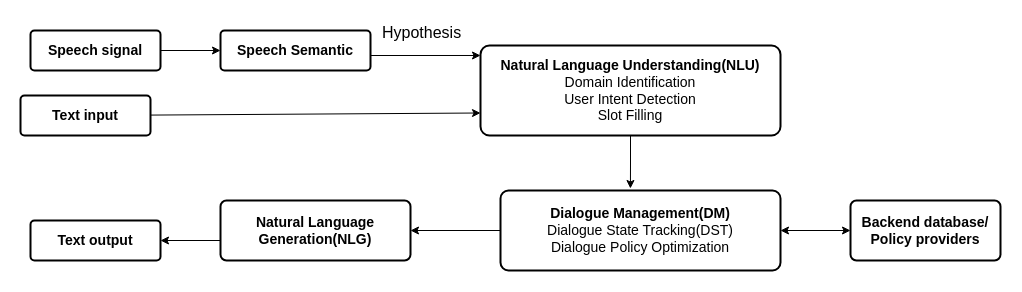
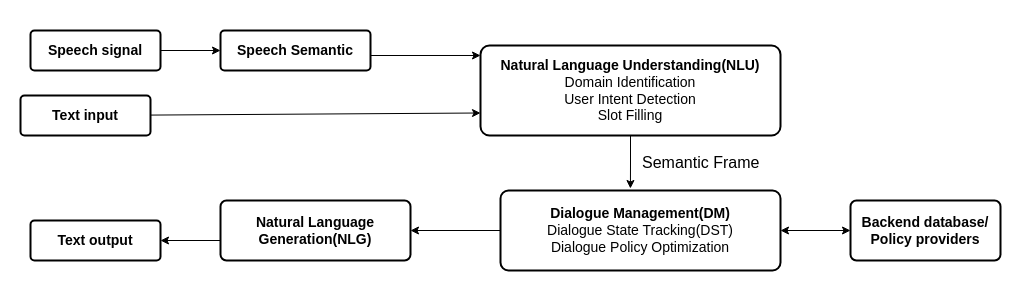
node "Hypothesis": removed
node "Semantic Frame": added
